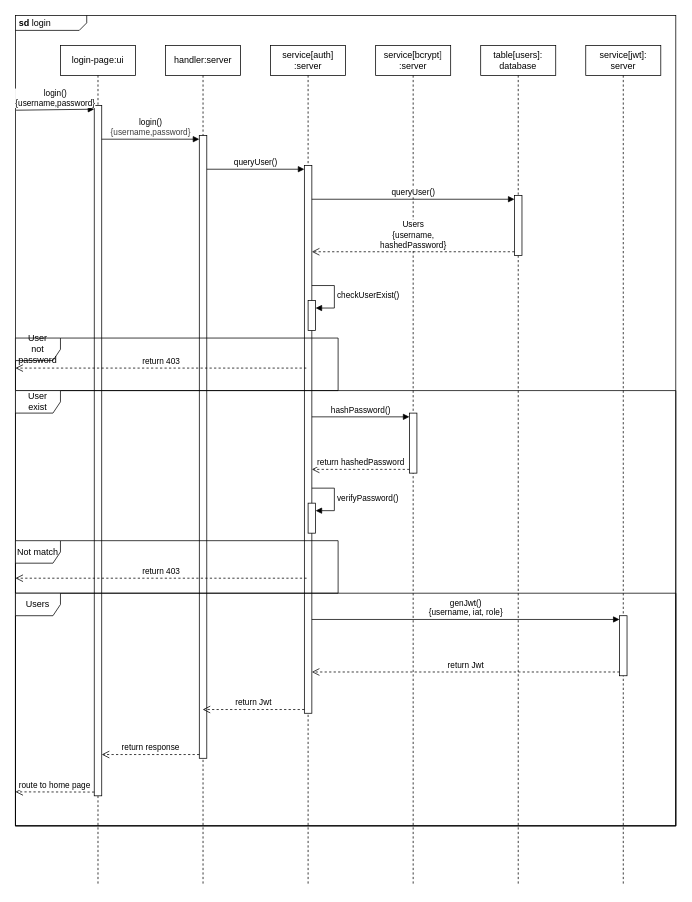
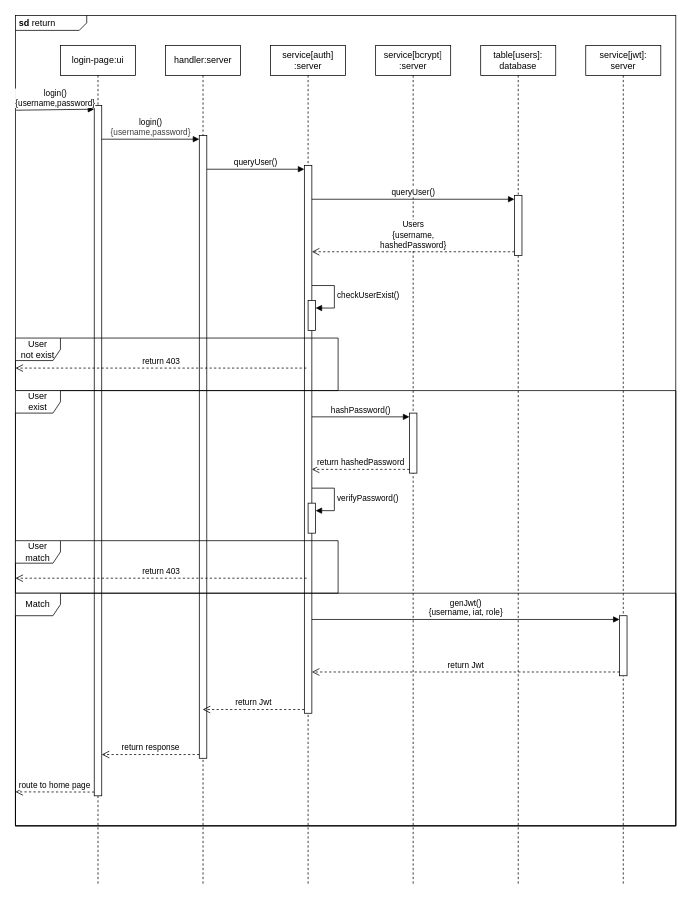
node "sd login": label "sd login" -> "sd return"
node "User not password": label "User not password" -> "User not exist"
node "Not match": label "Not match" -> "User match"
node "Users": label "Users" -> "Match"
